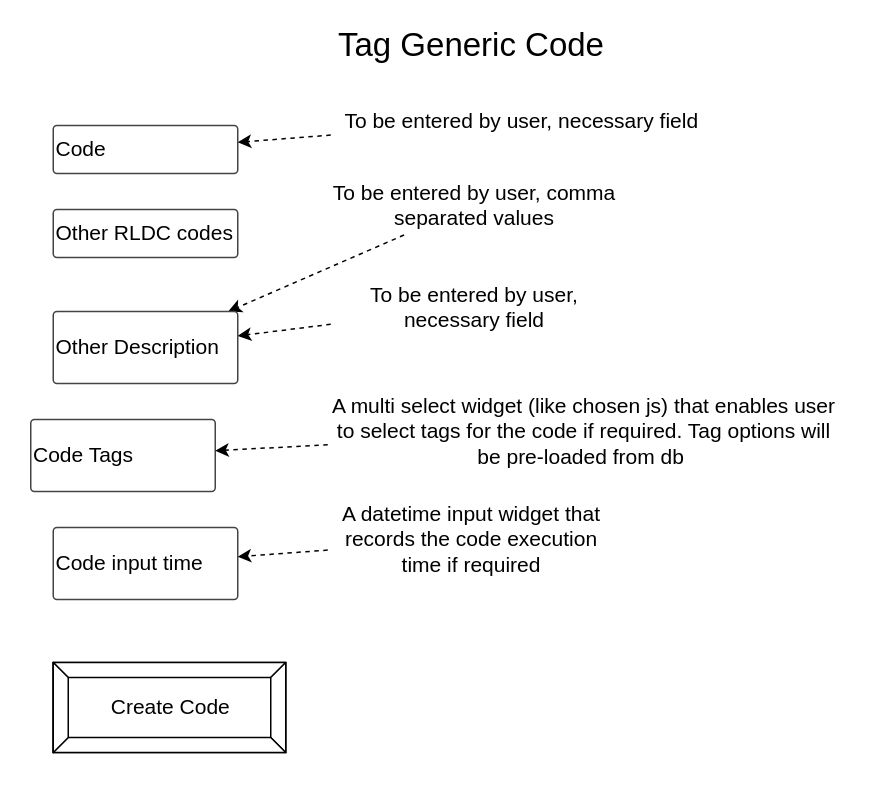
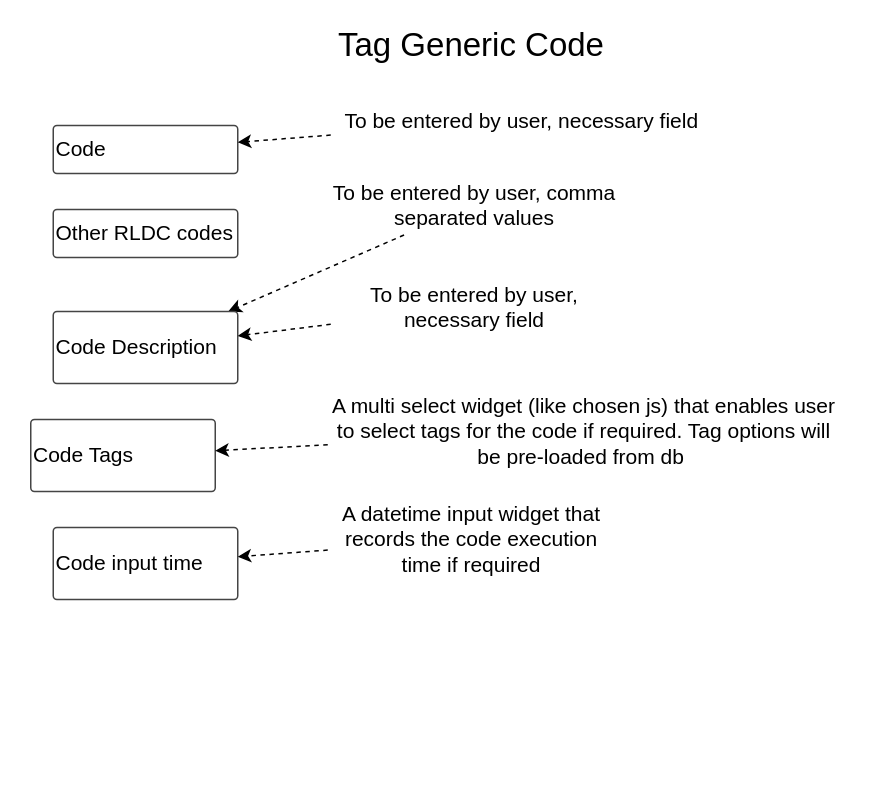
node "Other Description": label "Other Description" -> "Code Description"
node "Create Code": removed
